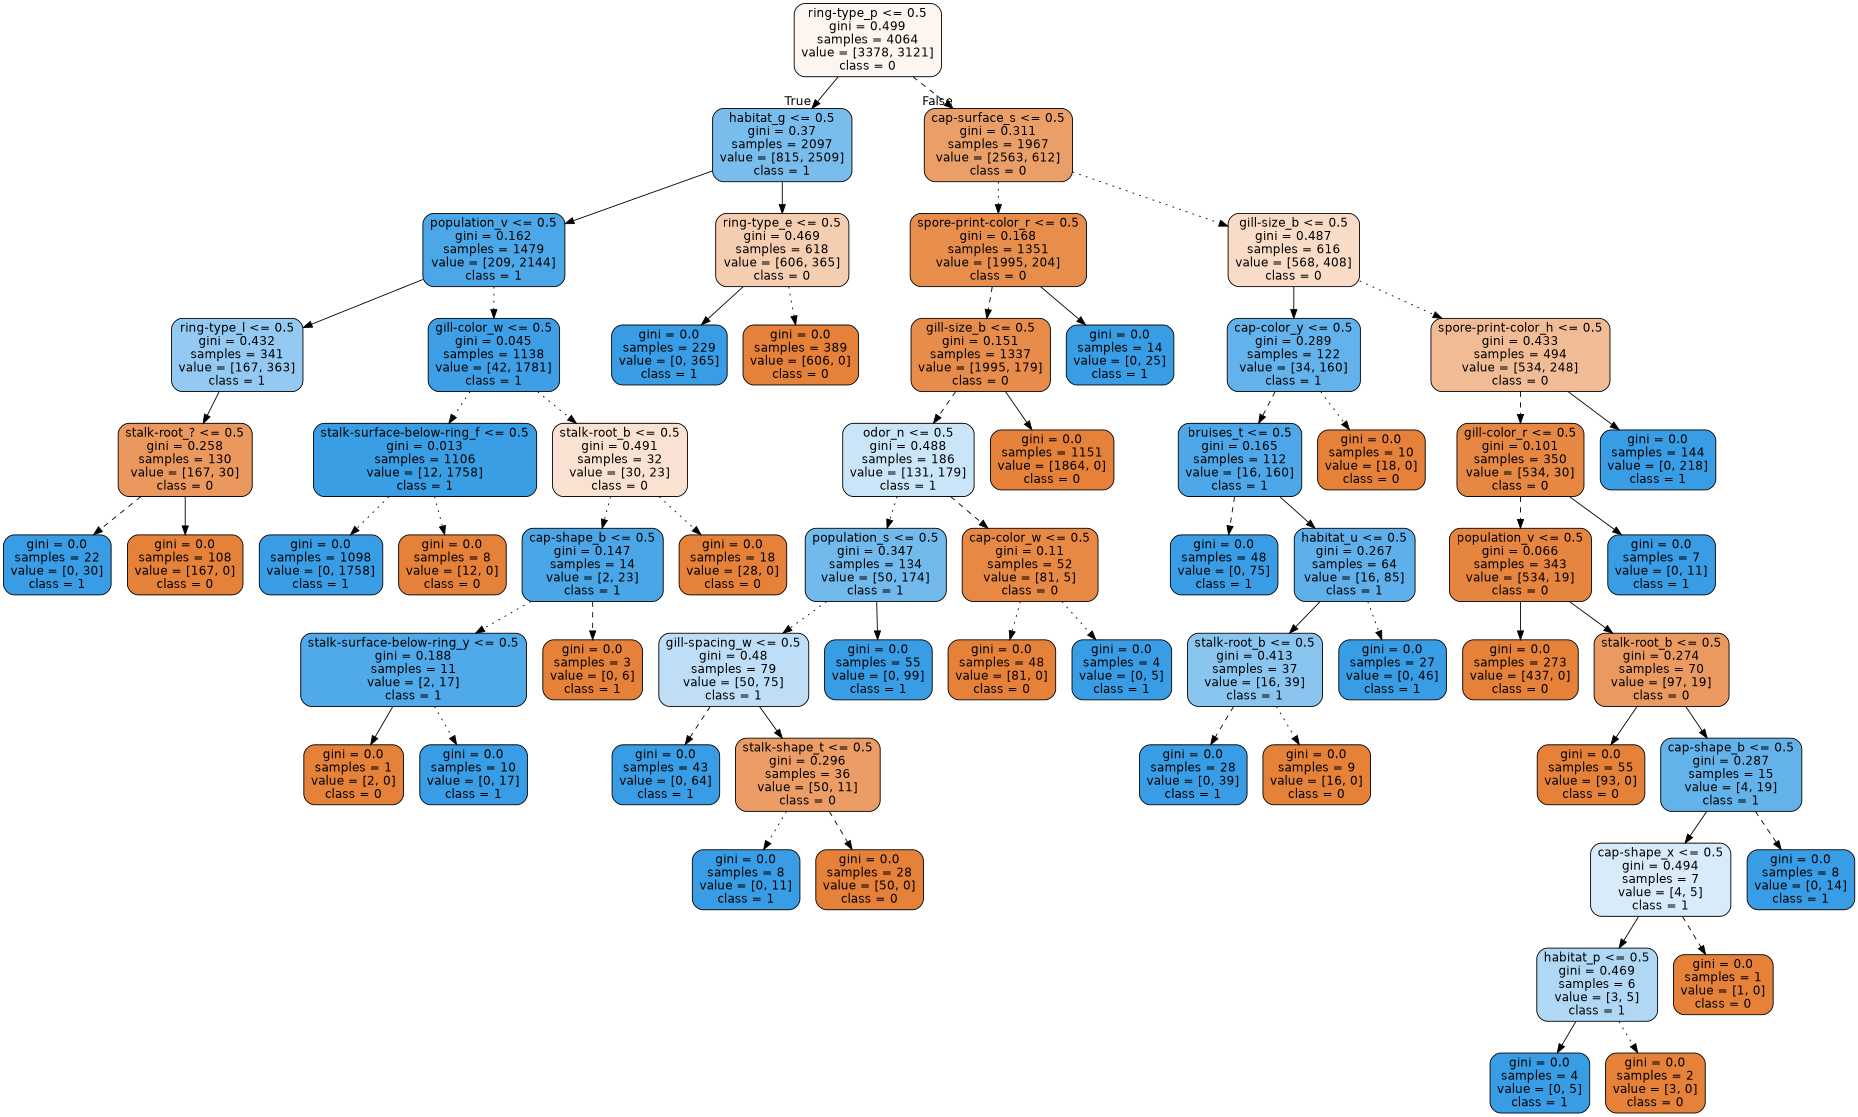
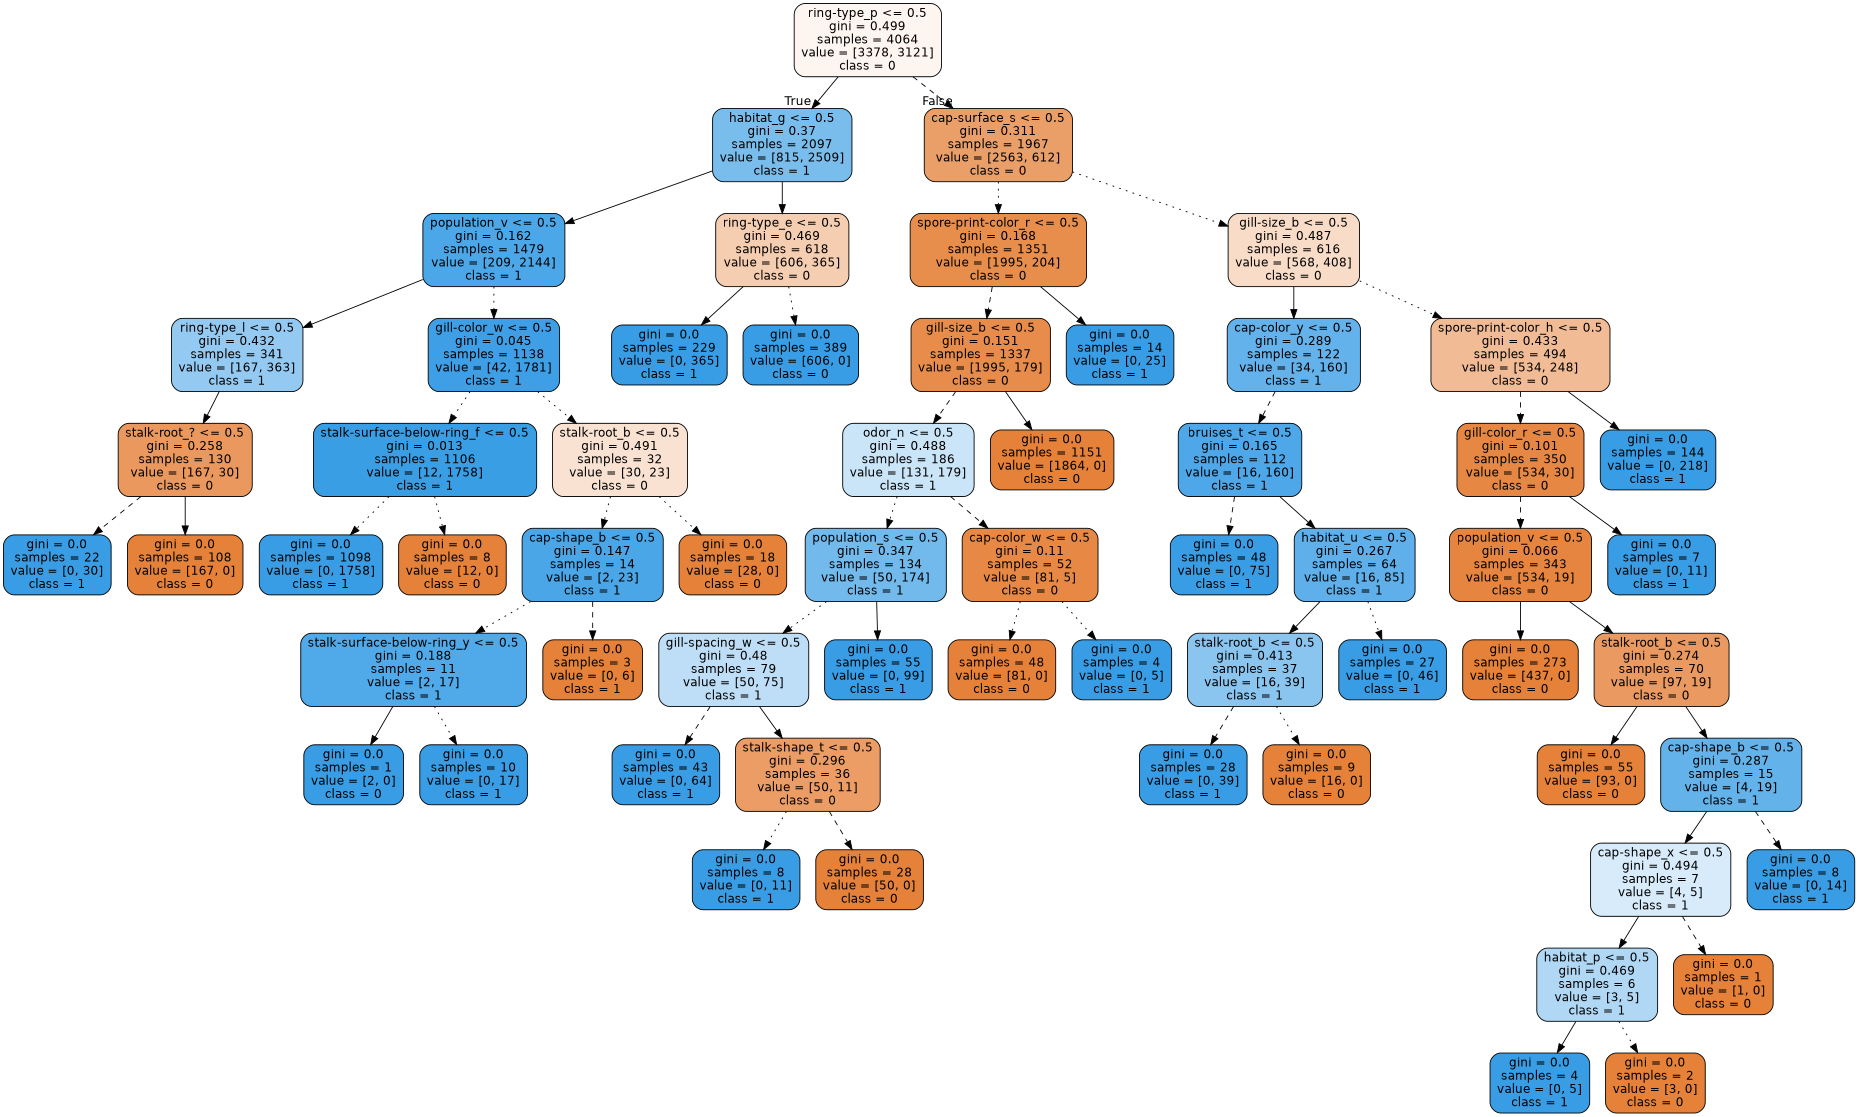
node "gini = 0.0 samples = 389 value = [606, 0] class = 0": fillcolor #e58139 -> #399de5
node "gini = 0.0 samples = 10 value = [18, 0] class = 0": removed
node "gini = 0.0 samples = 1 value = [2, 0] class = 0": fillcolor #e58139 -> #399de5
